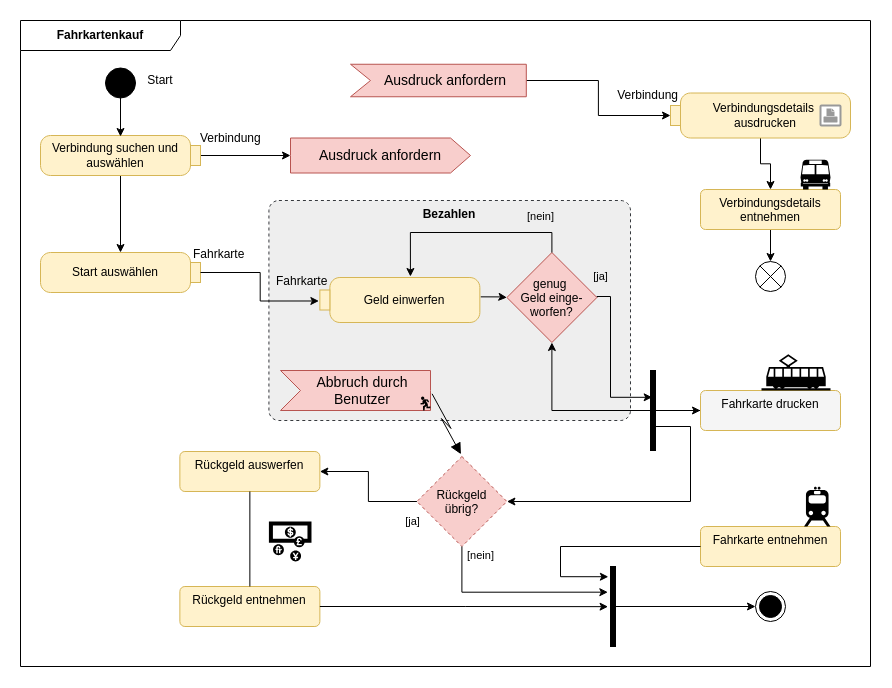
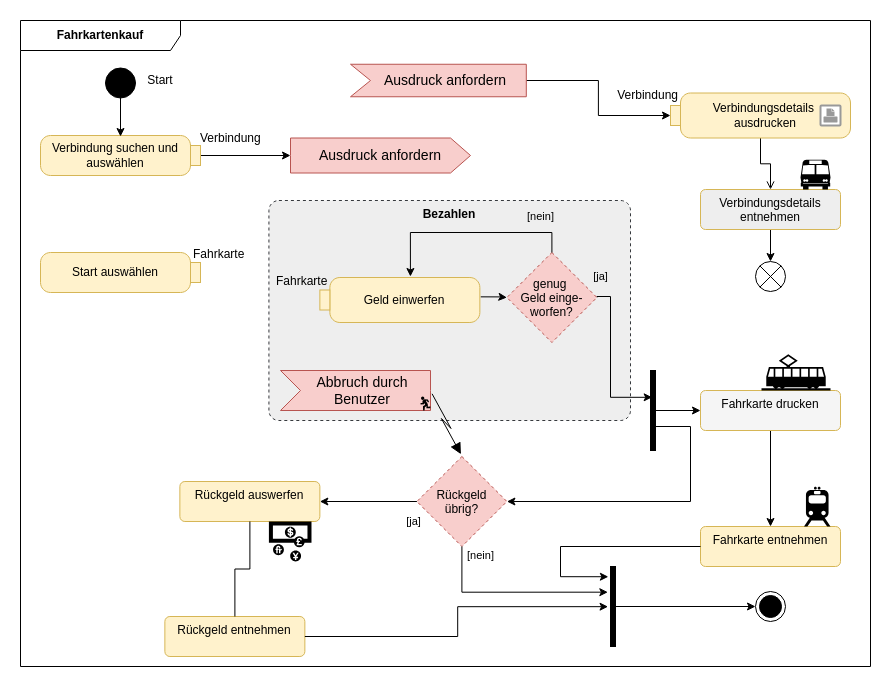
edge "Verbindungsdetails ausdrucken" -> "Verbindungsdetails entnehmen": arrowhead classic -> open
node "Verbindungsdetails entnehmen": fillcolor #fff2cc -> #eeeeee
edge "Verbindung suchen und auswählen" -> "Start auswählen": removed
edge "Start auswählen" -> "Geld einwerfen": removed
node "genug Geld einge- worfen?": style solid -> dashed
edge "Fahrkarte drucken" -> "genug Geld einge- worfen?": now "Fahrkarte drucken" -> "Fahrkarte entnehmen"
node "Rückgeld auswerfen": moved (250, 472) -> (250, 502)
node "Rückgeld entnehmen": moved (250, 607) -> (235, 637)
